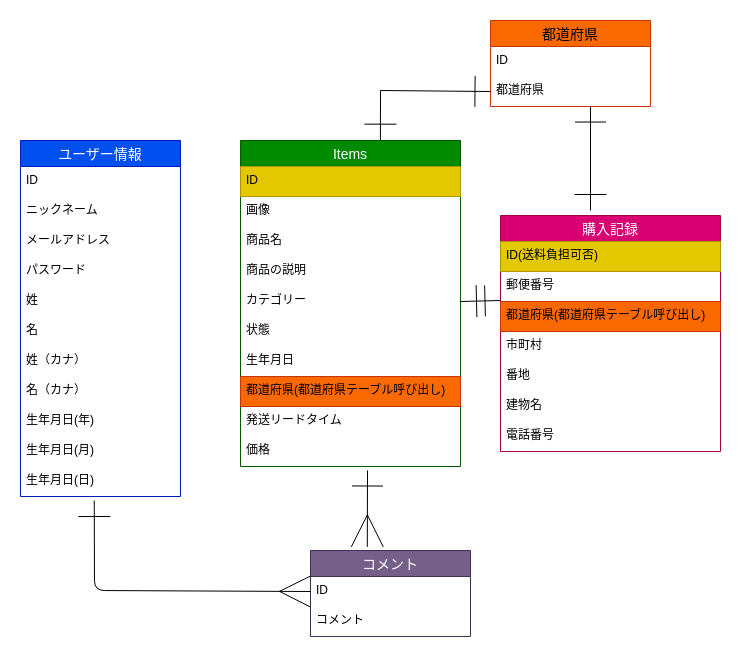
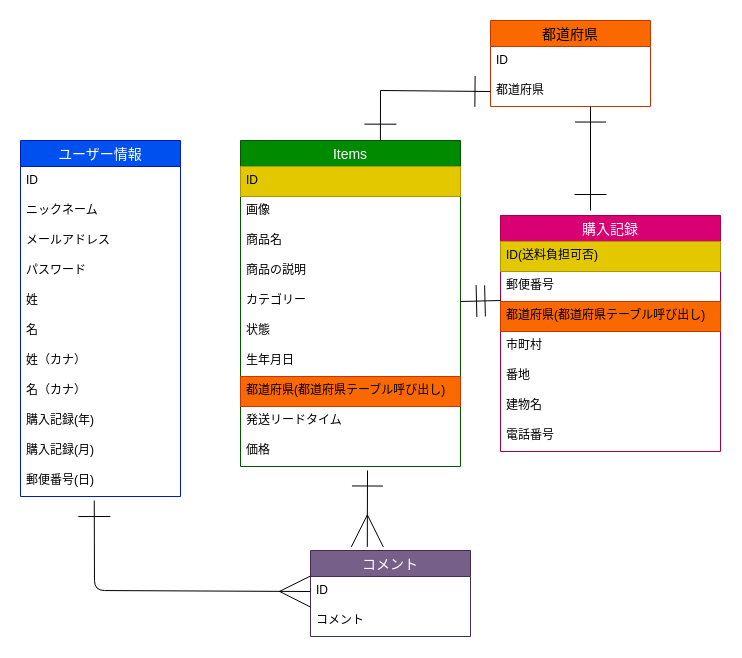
node "生年月日(年)": label "生年月日(年)" -> "購入記録(年)"
node "生年月日(月)": label "生年月日(月)" -> "購入記録(月)"
node "生年月日(日)": label "生年月日(日)" -> "郵便番号(日)"
